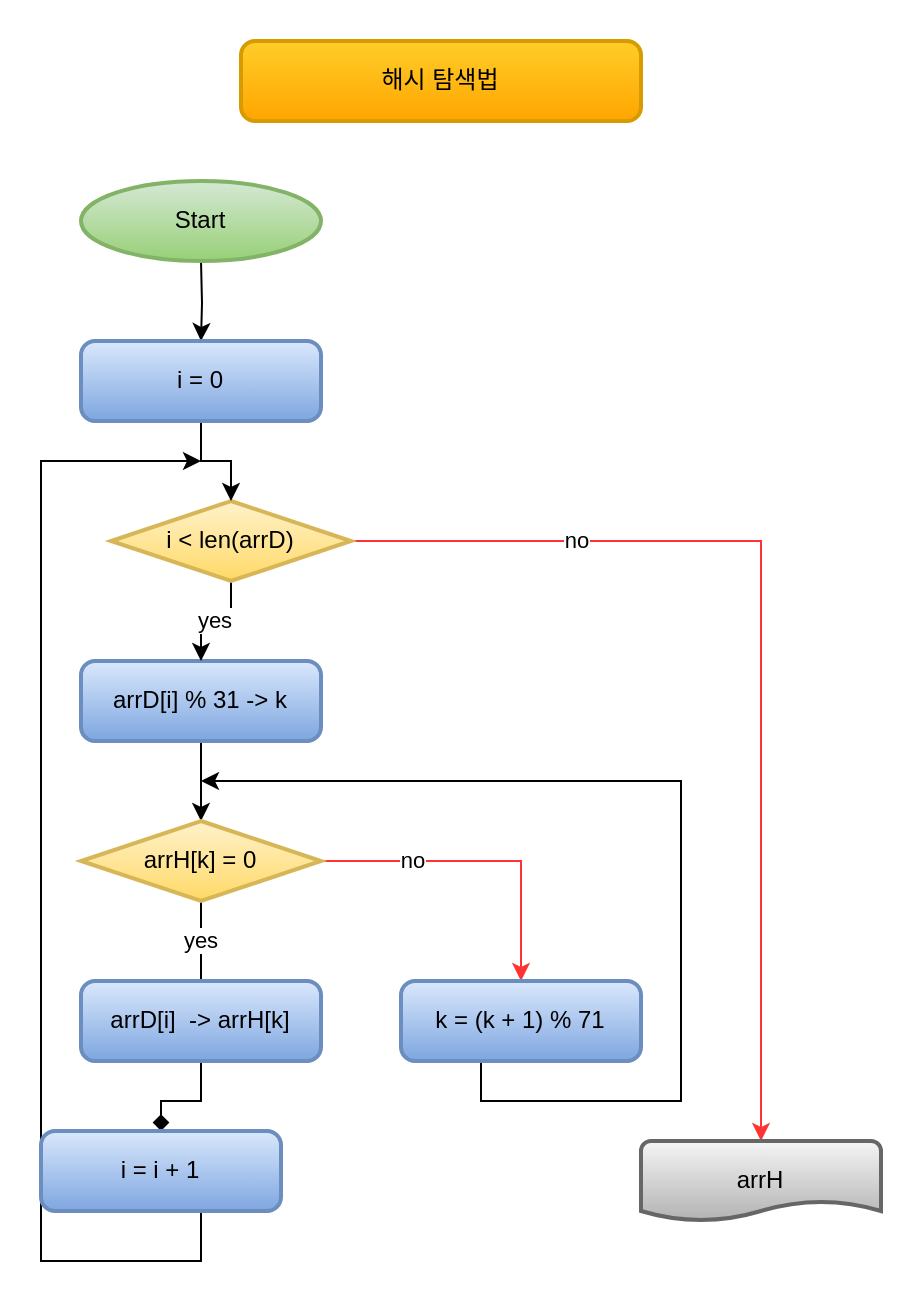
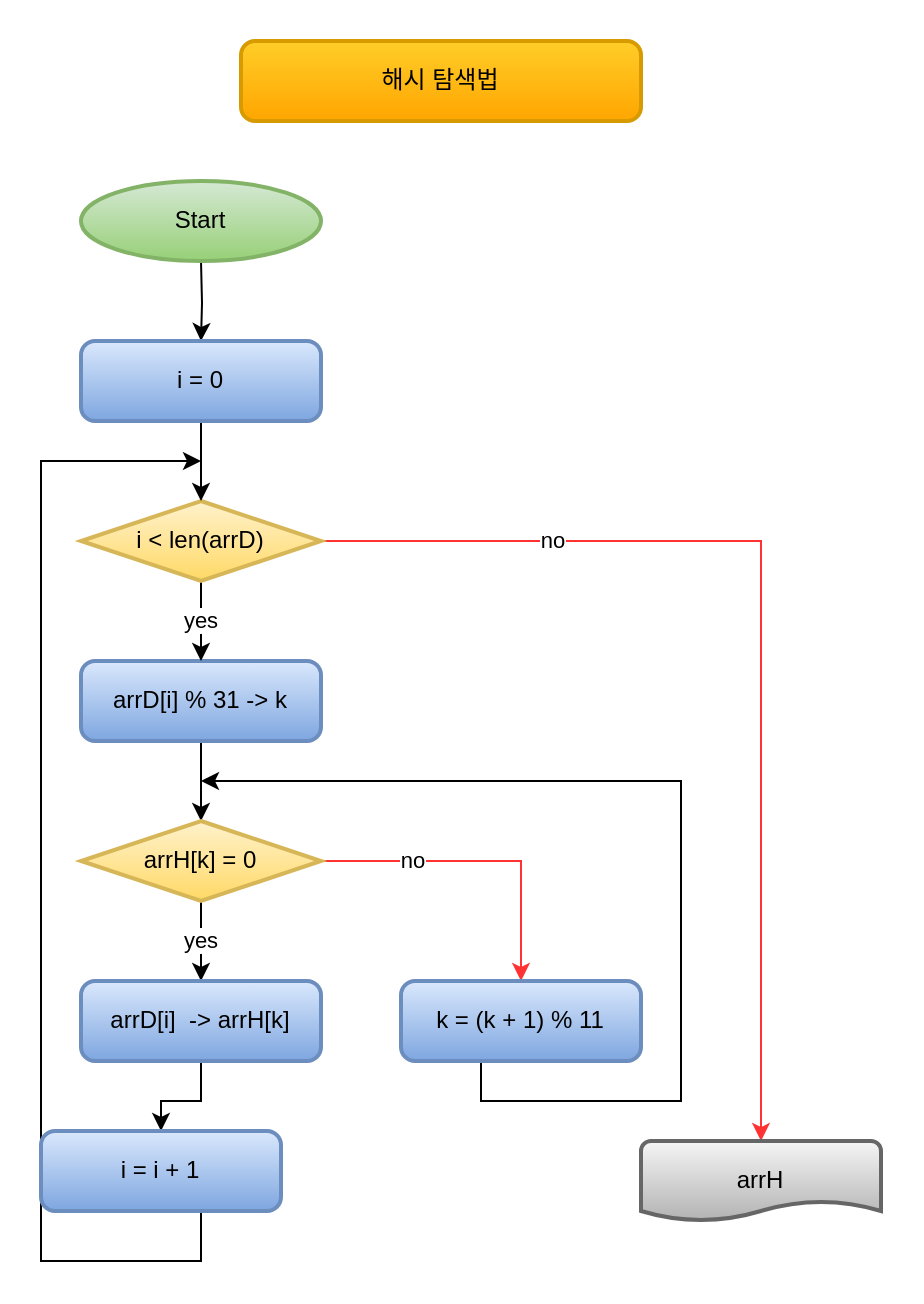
node "i < len(arrD)": moved (231, 541) -> (201, 541)
edge "arrH[k] = 0" -- "arrD[i] -> arrH[k]": arrowhead none -> classic
node "k = (k + 1) % 71": label "k = (k + 1) % 71" -> "k = (k + 1) % 11"
edge "arrD[i] -> arrH[k]" -> "i = i + 1": arrowhead diamond -> classic
